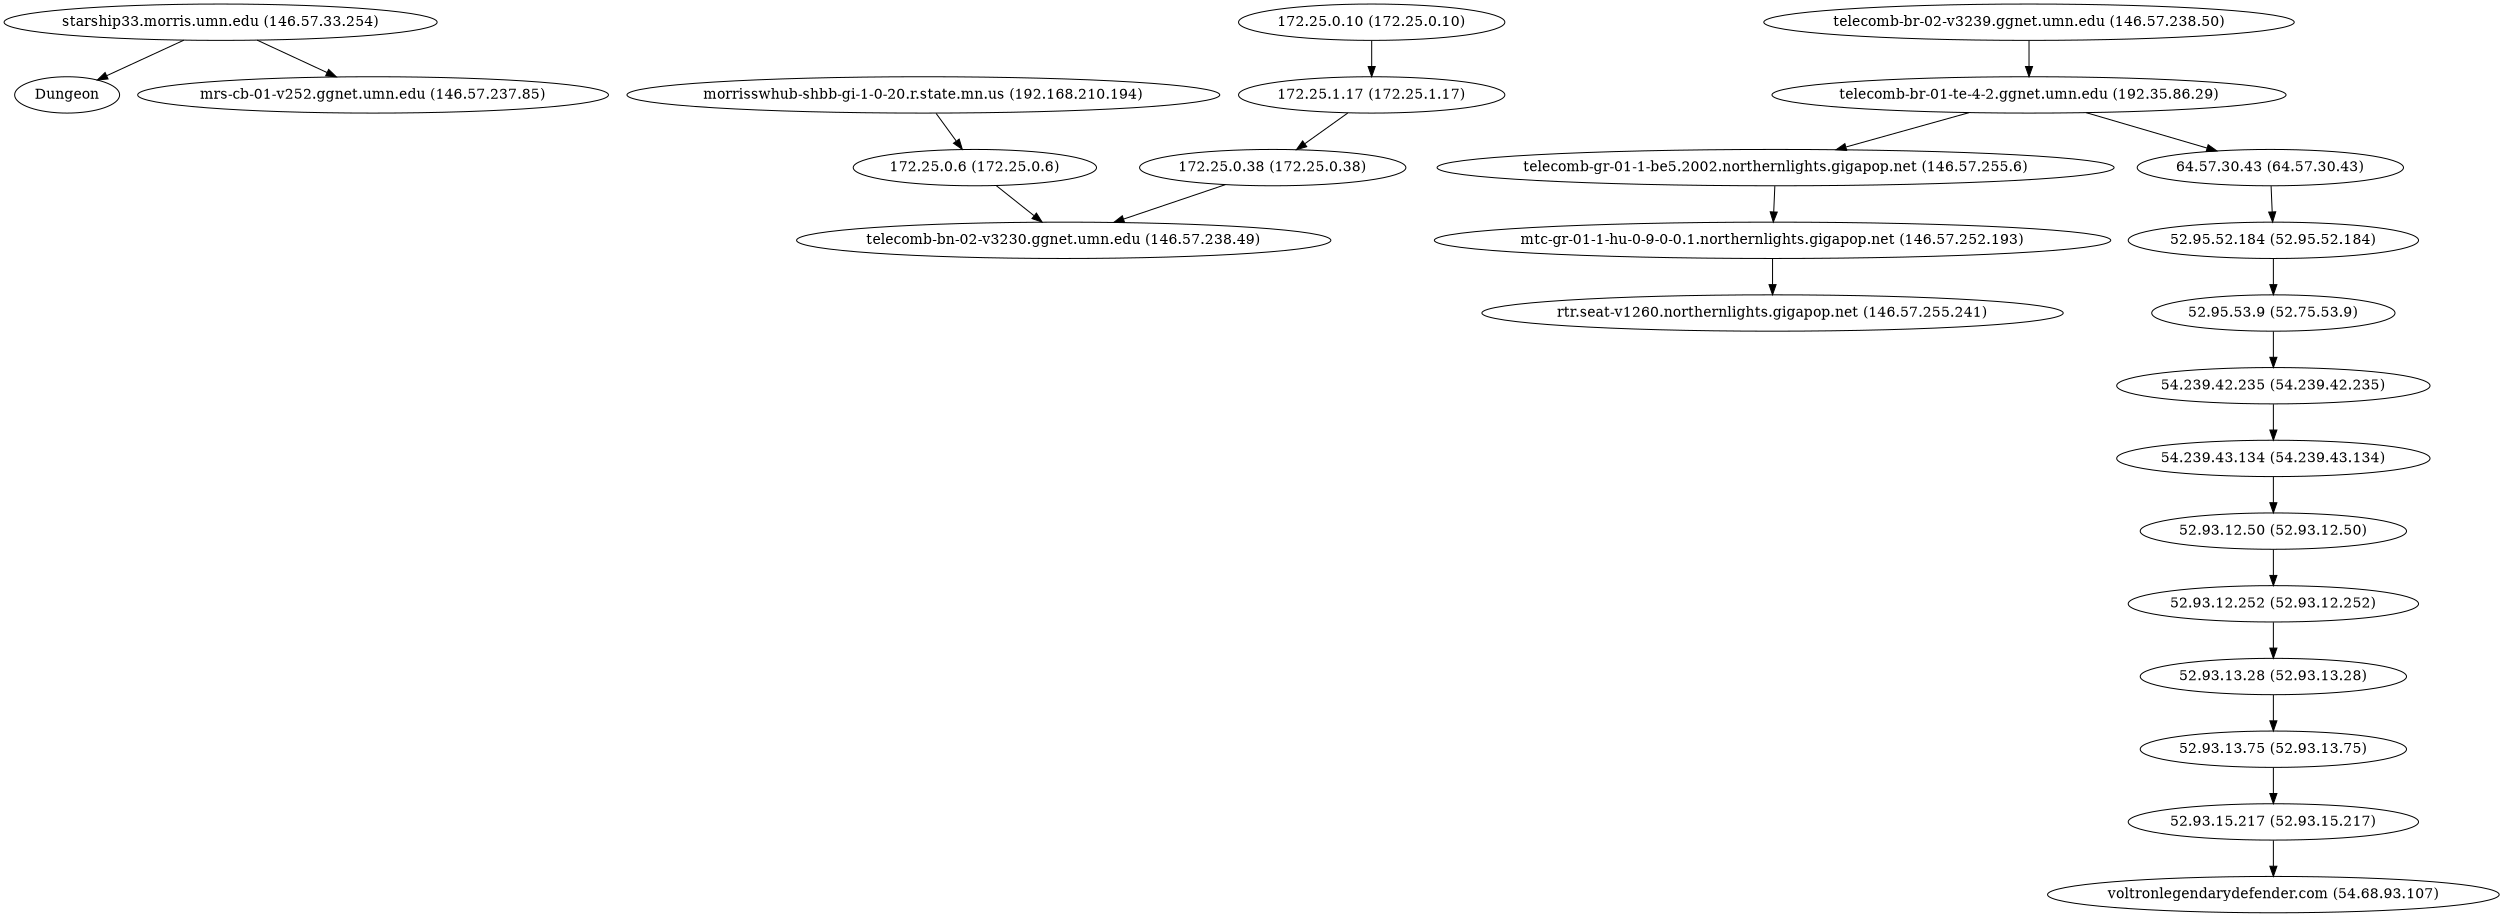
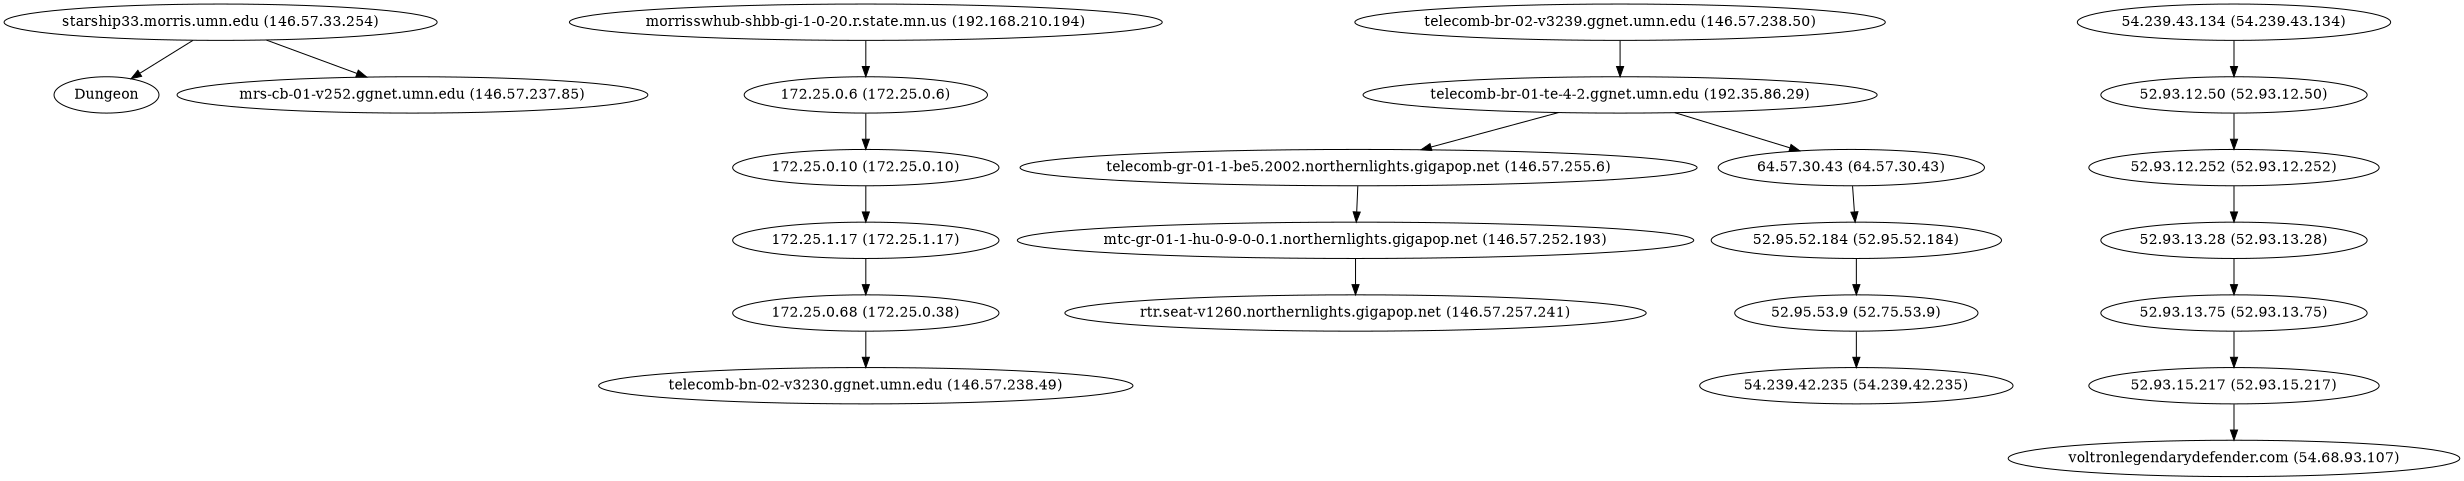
node "172.25.0.38 (172.25.0.38)": label "172.25.0.38 (172.25.0.38)" -> "172.25.0.68 (172.25.0.38)"
edge "172.25.0.6 (172.25.0.6)" -> "telecomb-bn-02-v3230.ggnet.umn.edu (146.57.238.49)": now "172.25.0.6 (172.25.0.6)" -> "172.25.0.10 (172.25.0.10)"
node "rtr.seat-v1260.northernlights.gigapop.net (146.57.255.241)": label "rtr.seat-v1260.northernlights.gigapop.net (146.57.255.241)" -> "rtr.seat-v1260.northernlights.gigapop.net (146.57.257.241)"
edge "54.239.42.235 (54.239.42.235)" -> "54.239.43.134 (54.239.43.134)": removed
